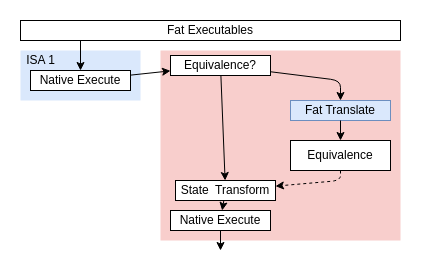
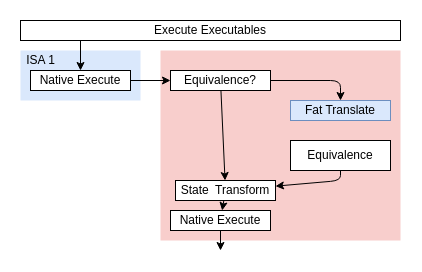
node "Fat Executables": label "Fat Executables" -> "Execute Executables"
node "Equivalence?": moved (221, 66) -> (221, 81)
edge "Fat Translate" -> "Equivalence": removed
edge "Equivalence" -> "State Transform": style dashed -> solid
